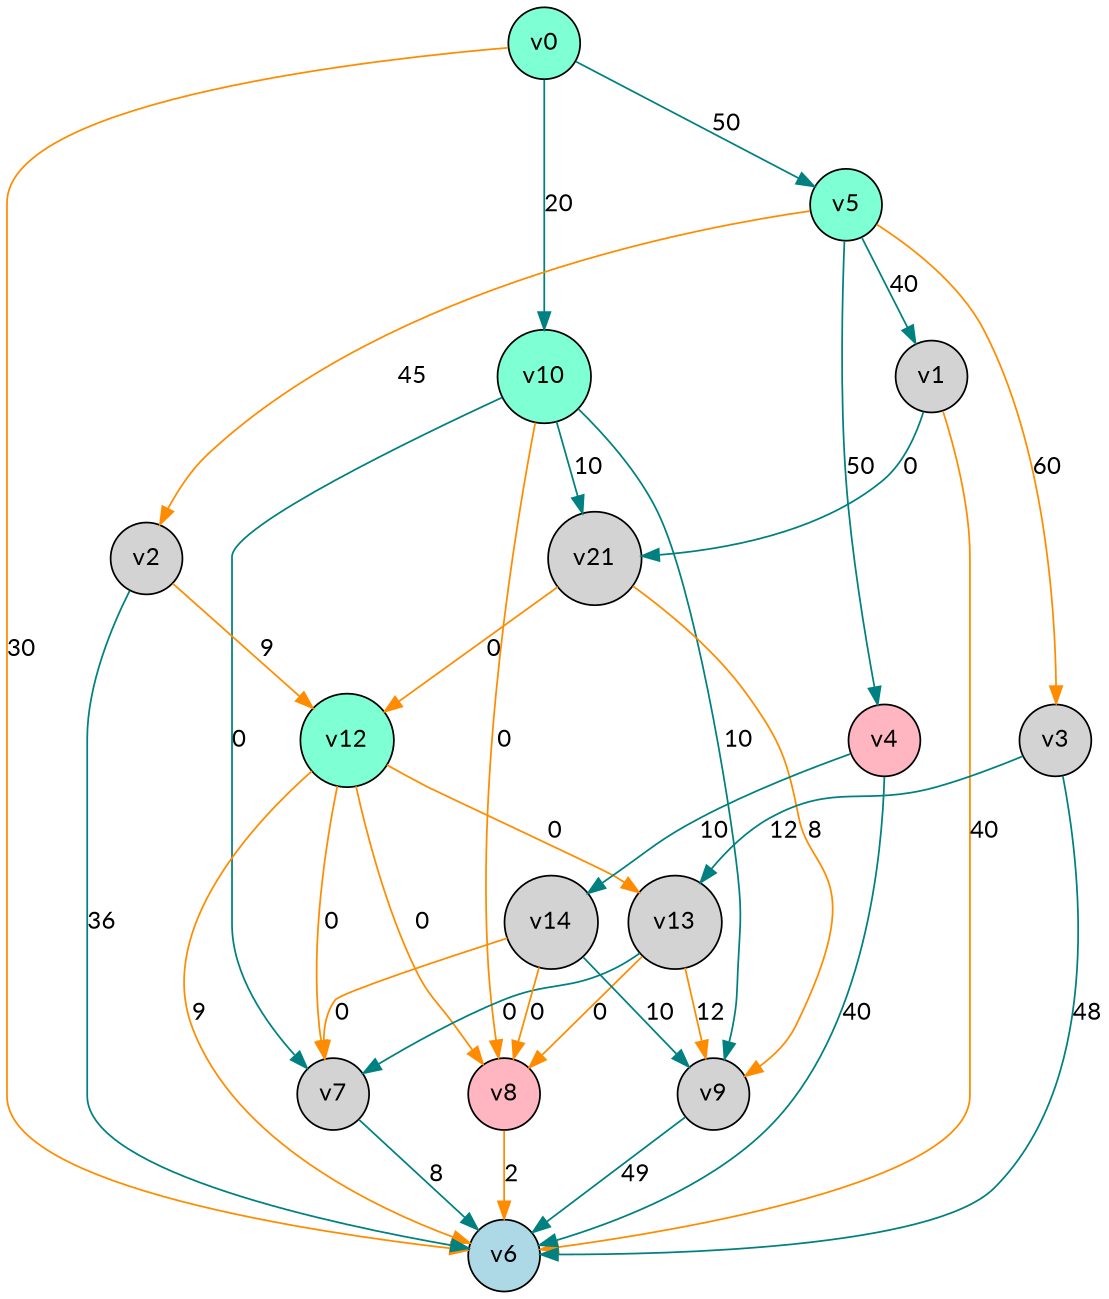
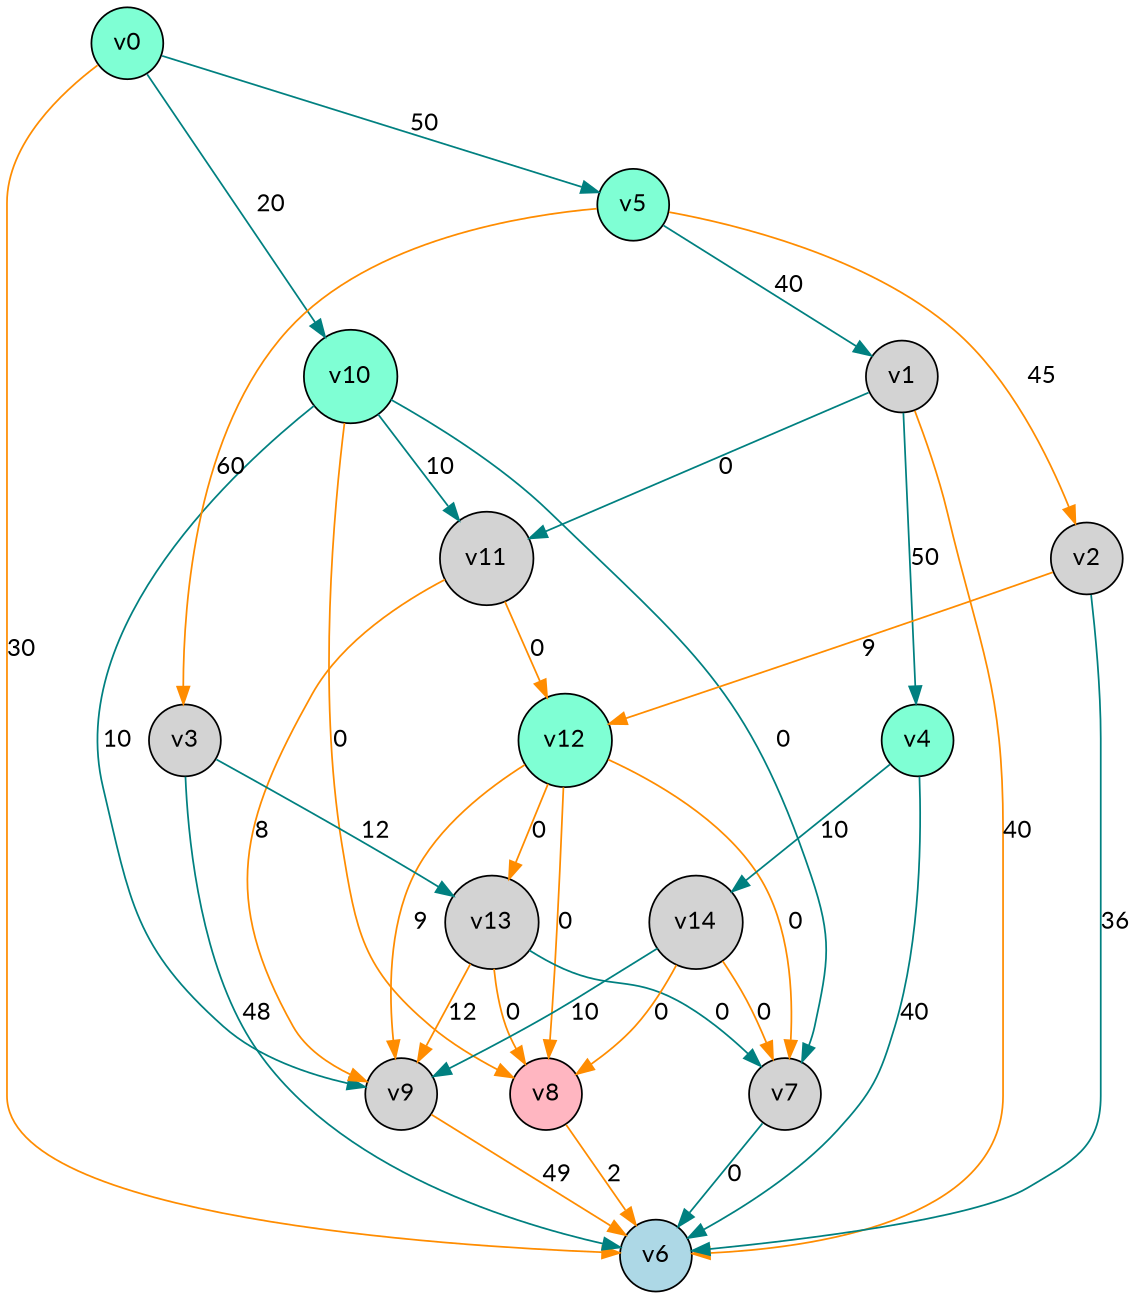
edge "v5" -> "v4": now "v1" -> "v4"
node "v21": label "v21" -> "v11"
node "v4": fillcolor lightpink -> aquamarine
edge "v12" -> "v6": now "v12" -> "v9"
edge "v9" -> "v6": color teal -> darkorange
edge "v7" -> "v6": label "8" -> "0"
